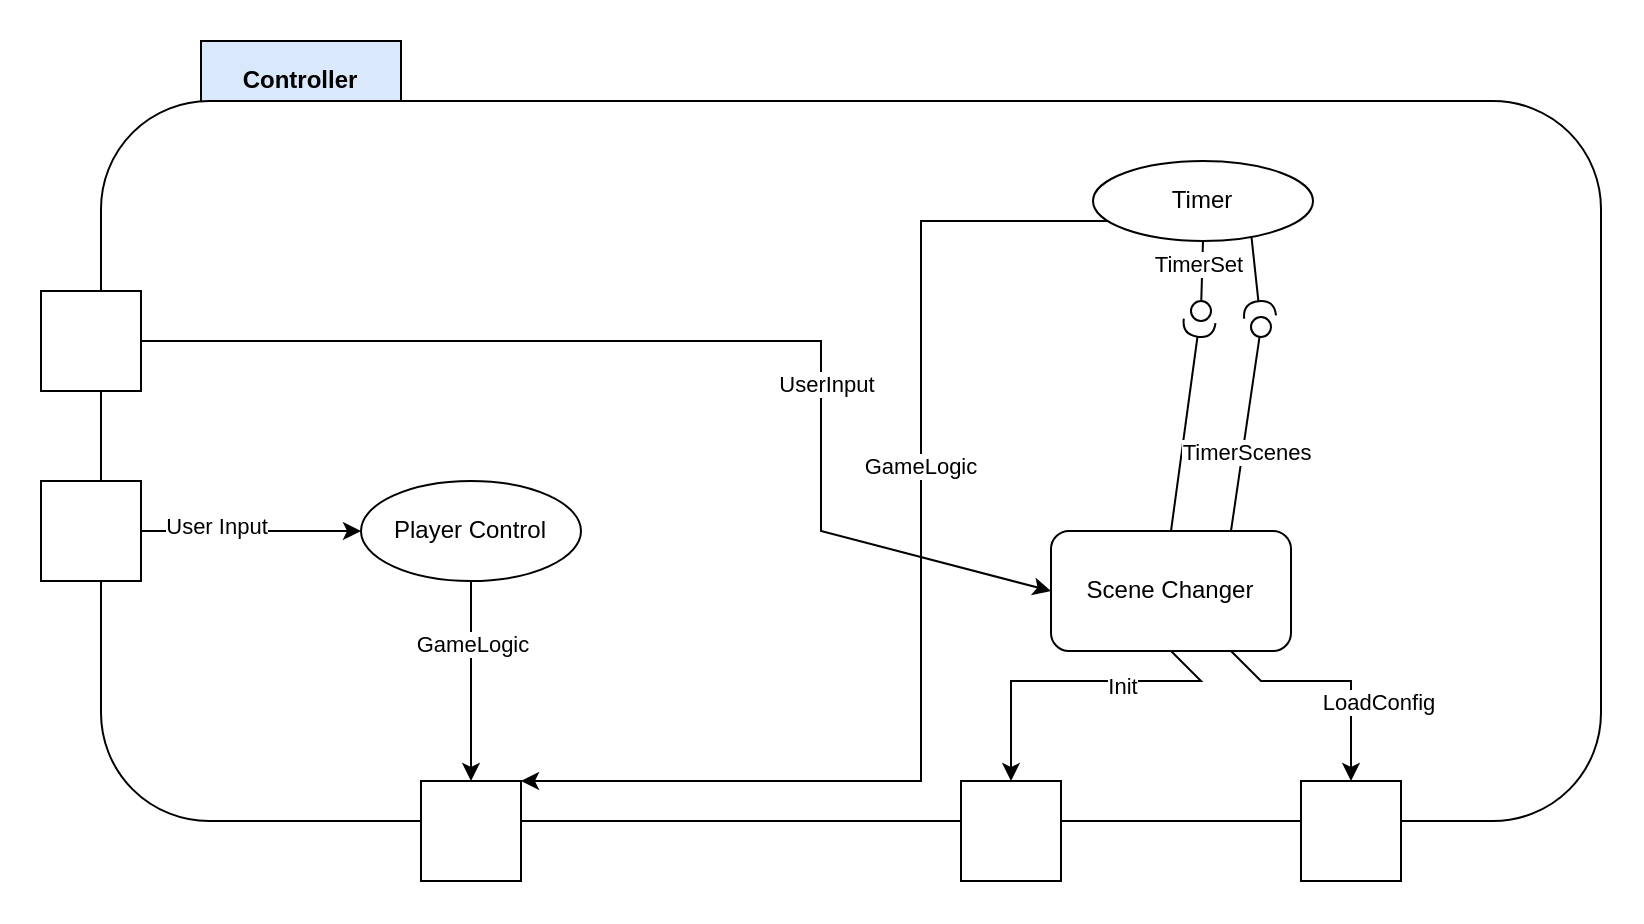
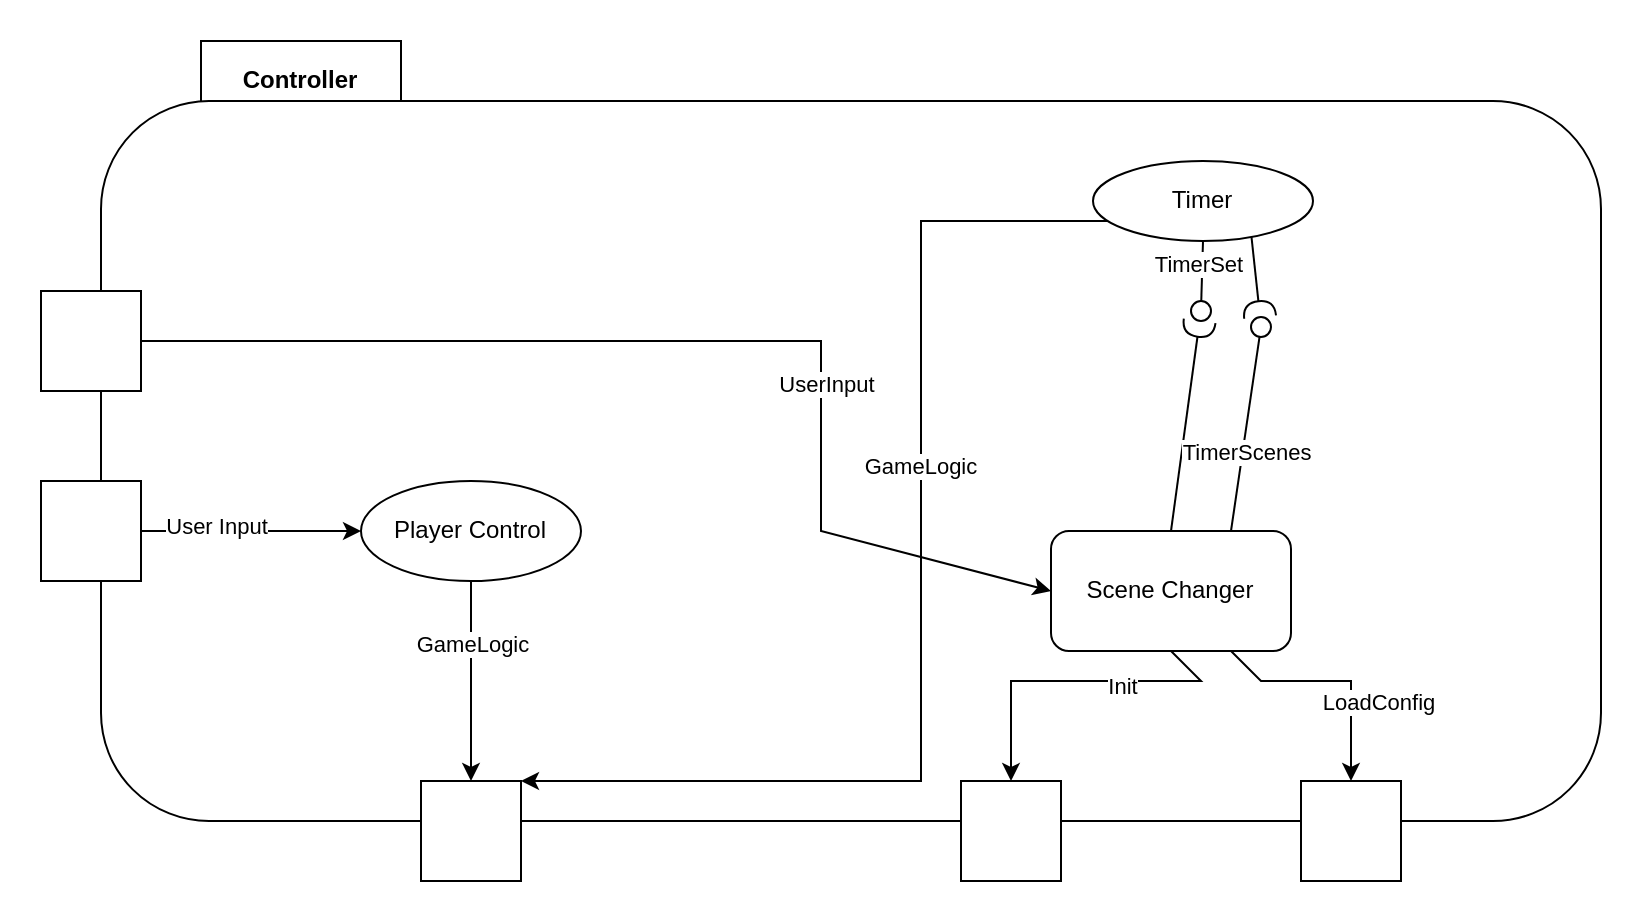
node "Controller": fillcolor #dae8fc -> #ffffff
